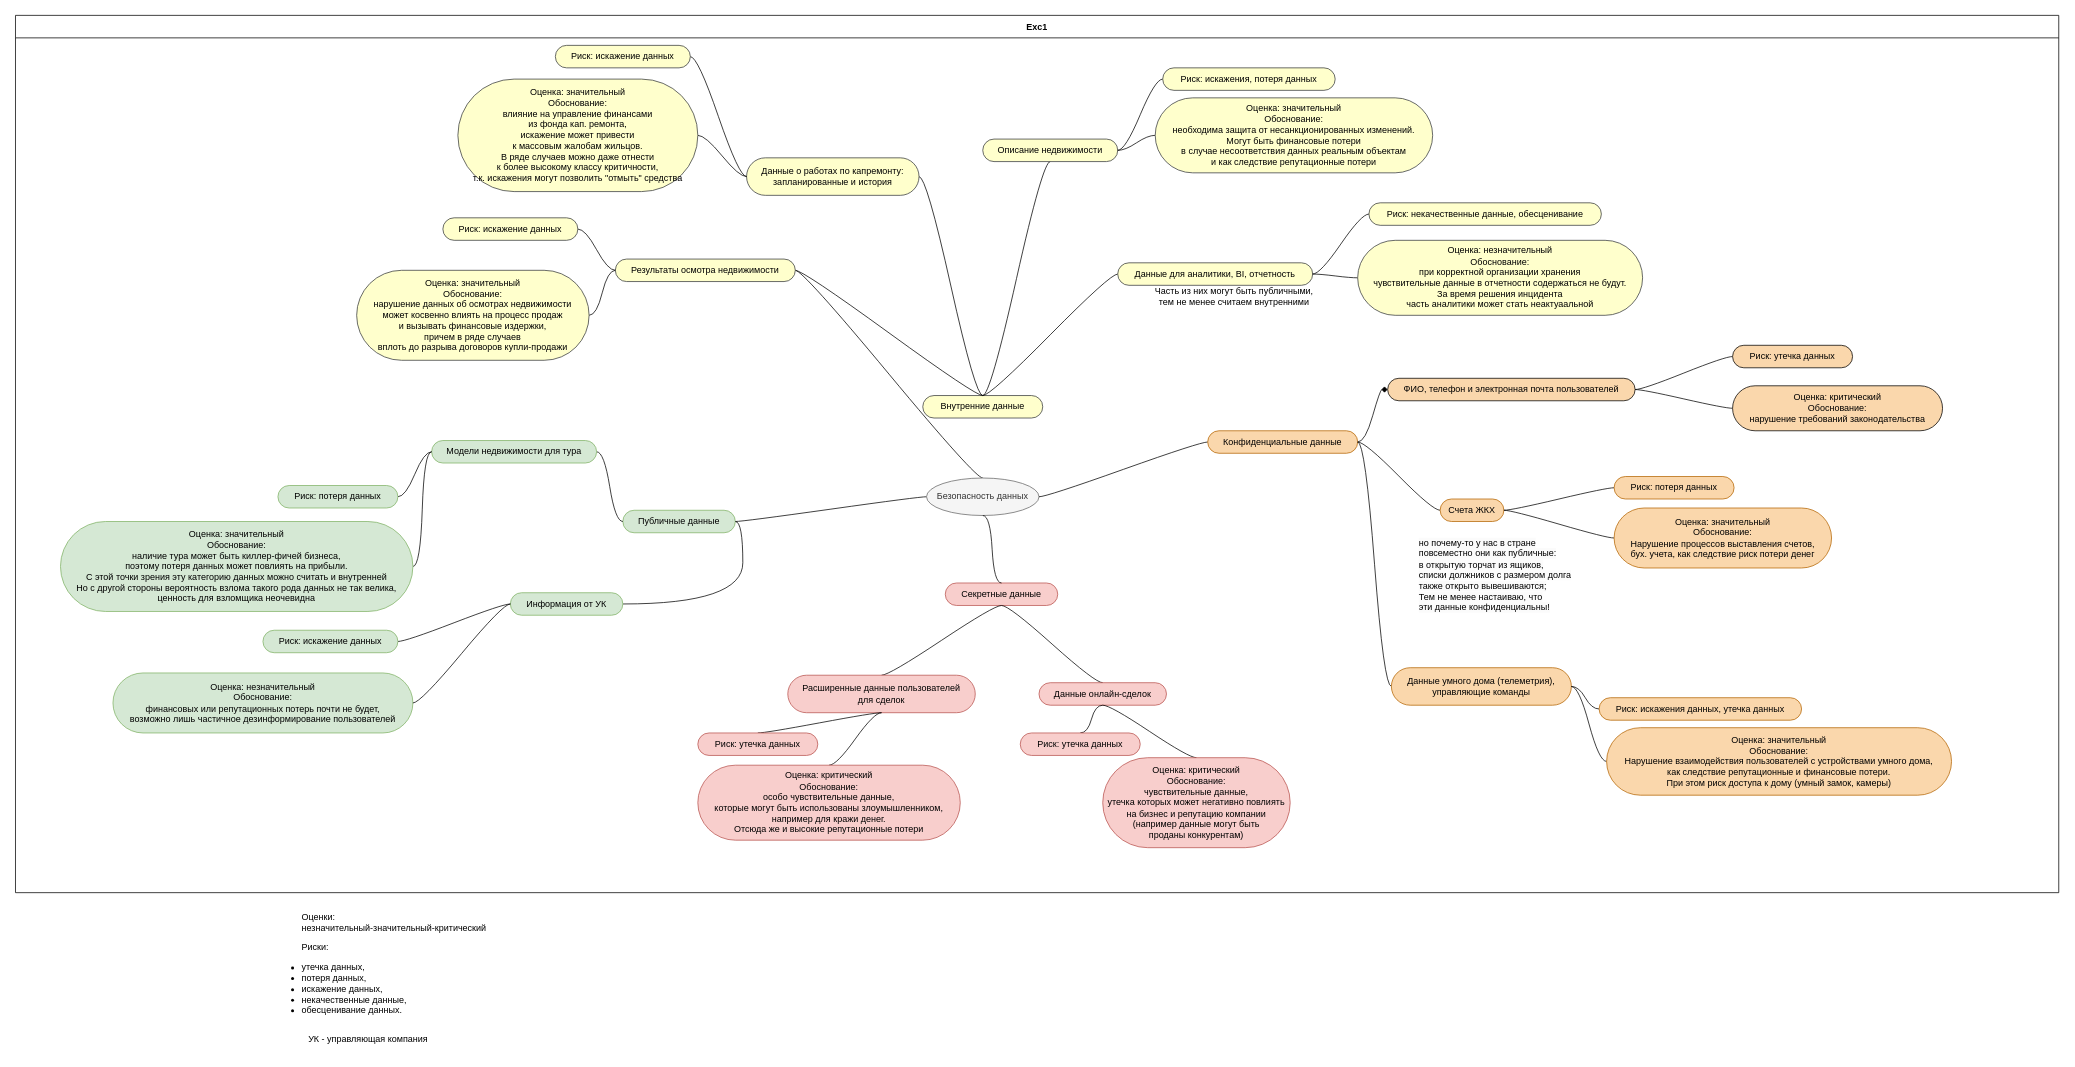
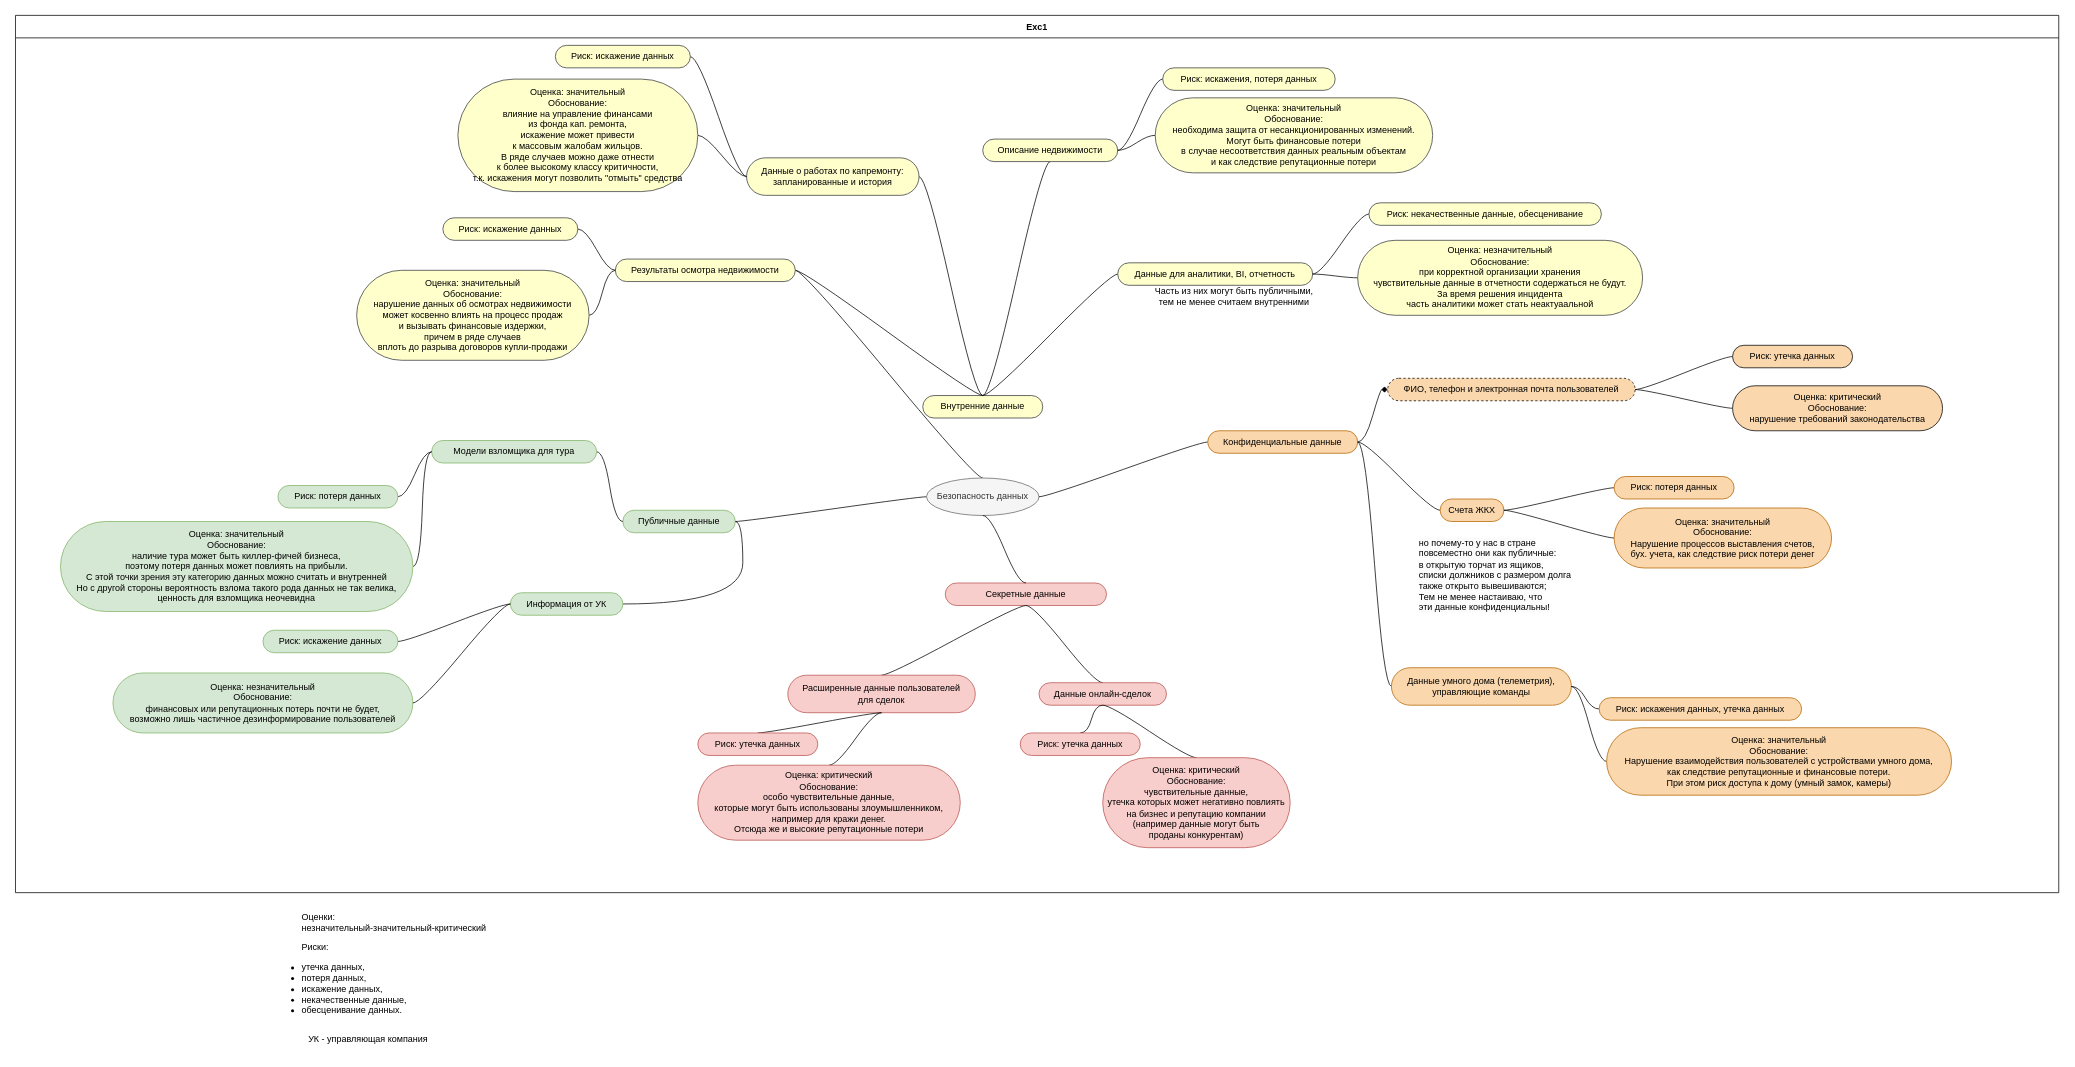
node "ФИО, телефон и электронная почта пользователей": style solid -> dashed
node "Модели недвижимости для тура": label "Модели недвижимости для тура" -> "Модели взломщика для тура"
node "Секретные данные": size 113x23 -> 161x23
